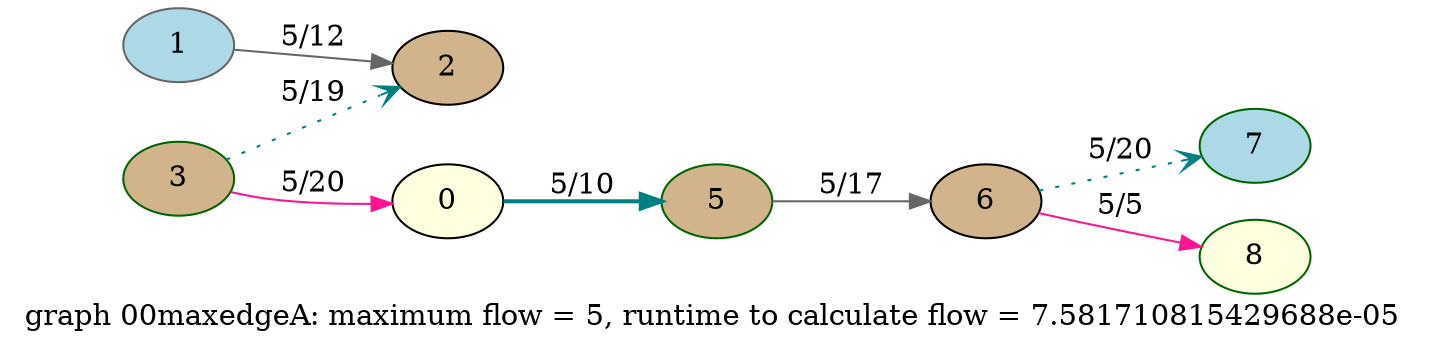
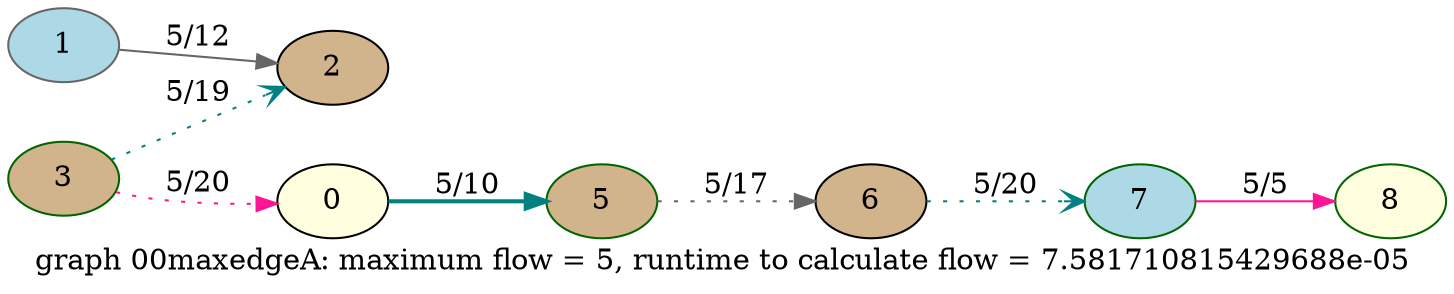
edge "5" -> "6": style solid -> dotted
edge "3" -> "0": style solid -> dotted
edge "6" -> "8": now "7" -> "8"
